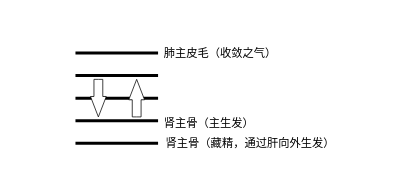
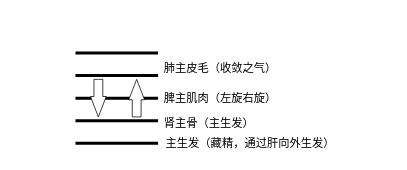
node "肺主皮毛（收敛之气）": moved (220, 53) -> (220, 68)
node "脾主肌肉（左旋右旋）": added
node "肾主骨（藏精，通过肝向外生发）": label "肾主骨（藏精，通过肝向外生发）" -> "主生发（藏精，通过肝向外生发）"
